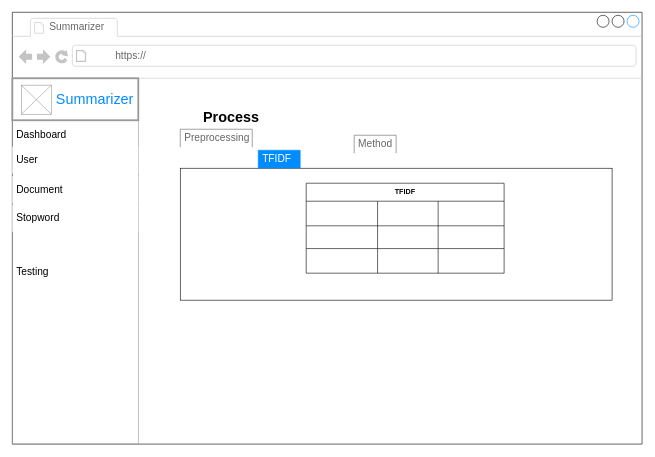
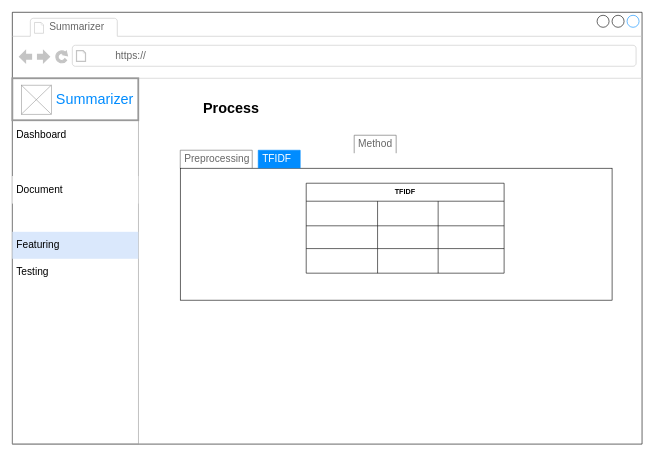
node "Process": moved (231, 117) -> (231, 108)
node "Preprocessing": moved (216, 138) -> (216, 159)
node "User": removed
node "Stopword": removed
node "Featuring": added
